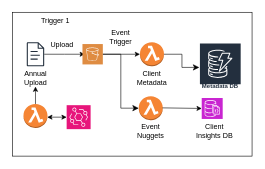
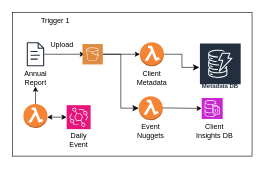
node "Event Trigger": removed
node "Annual Upload": label "Annual Upload" -> "Annual Report"
node "Daily Event": added
